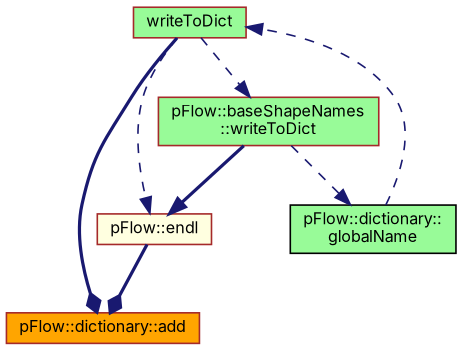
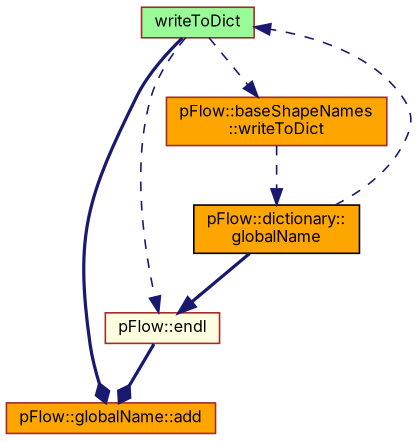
node "pFlow::baseShapeNames ::writeToDict": fillcolor palegreen -> orange
edge "pFlow::baseShapeNames ::writeToDict" -> "pFlow::endl": now "pFlow::dictionary:: globalName" -> "pFlow::endl"
node "pFlow::dictionary:: globalName": fillcolor palegreen -> orange
node "pFlow::dictionary::add": label "pFlow::dictionary::add" -> "pFlow::globalName::add"
